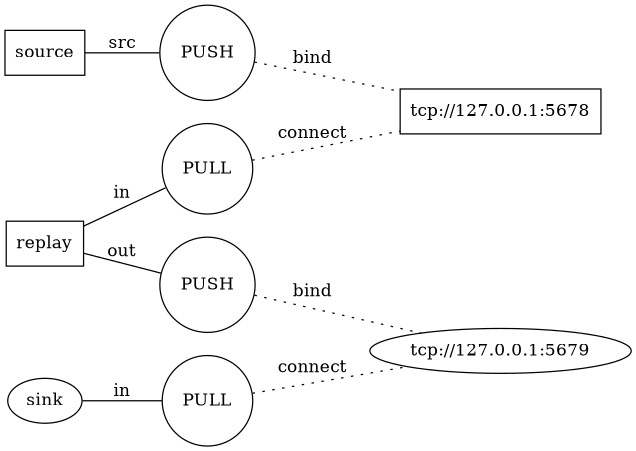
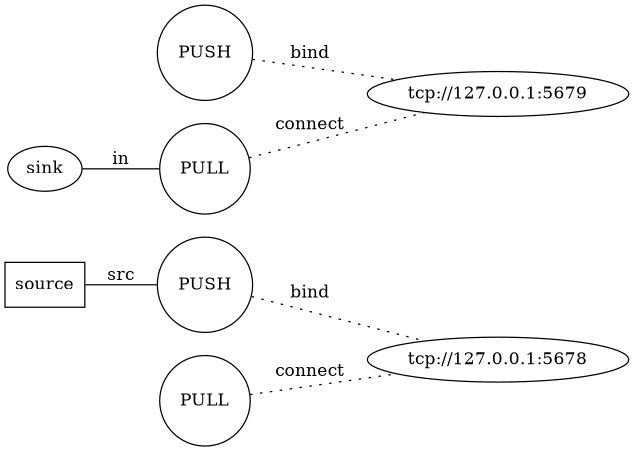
node "tcp://127.0.0.1:5678": shape box -> ellipse
node "replay": removed
